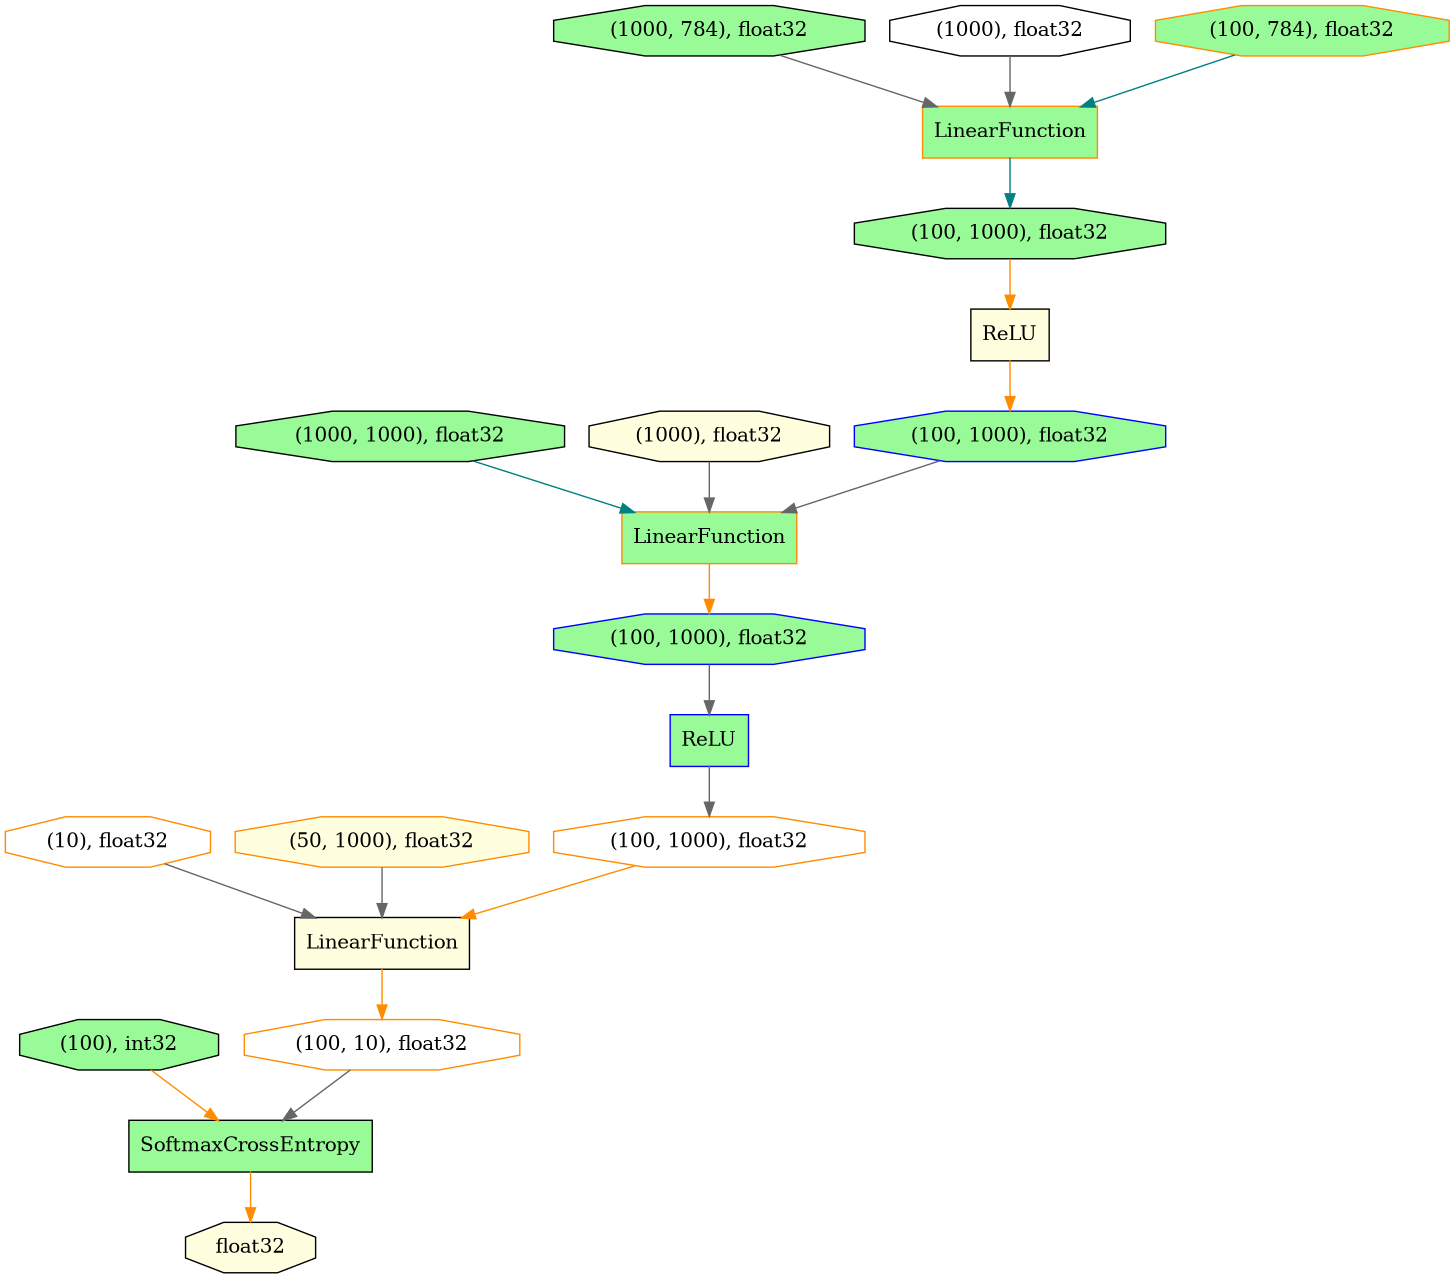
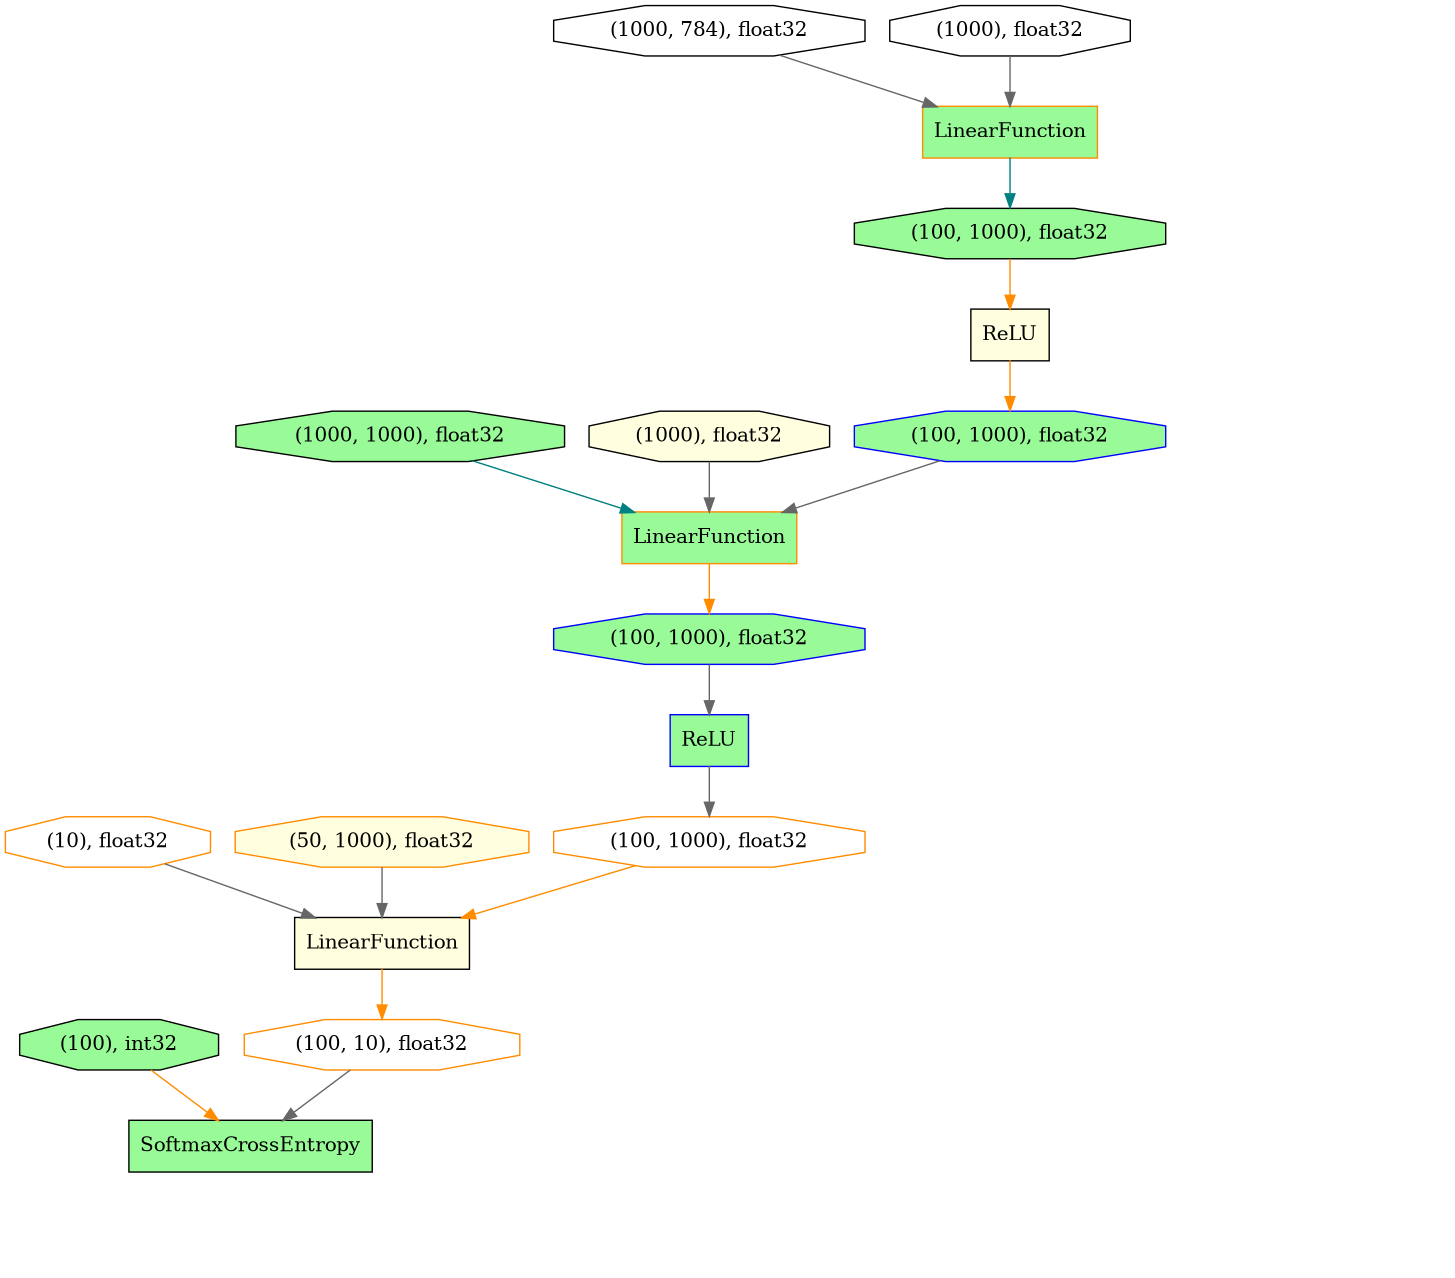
node "(1000, 784), float32": fillcolor palegreen -> white
node "(100, 784), float32": removed
node "float32": removed
